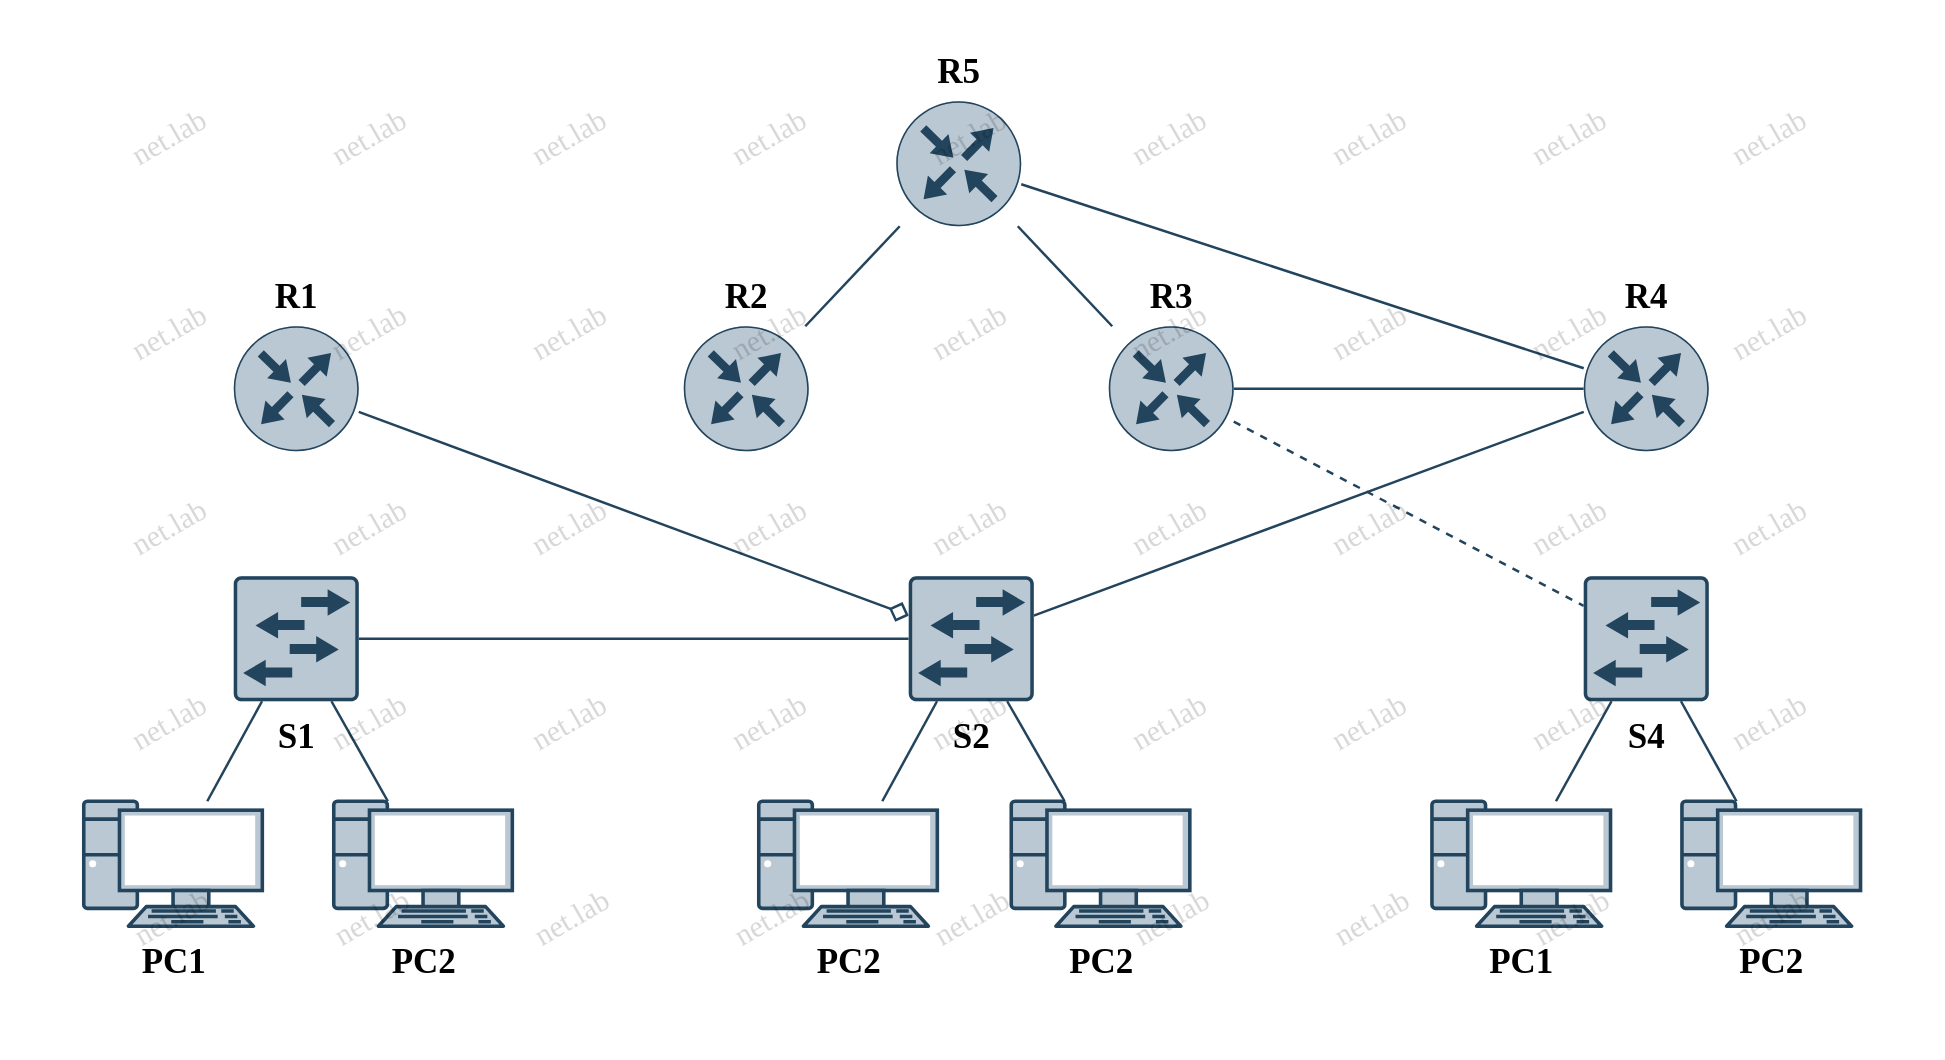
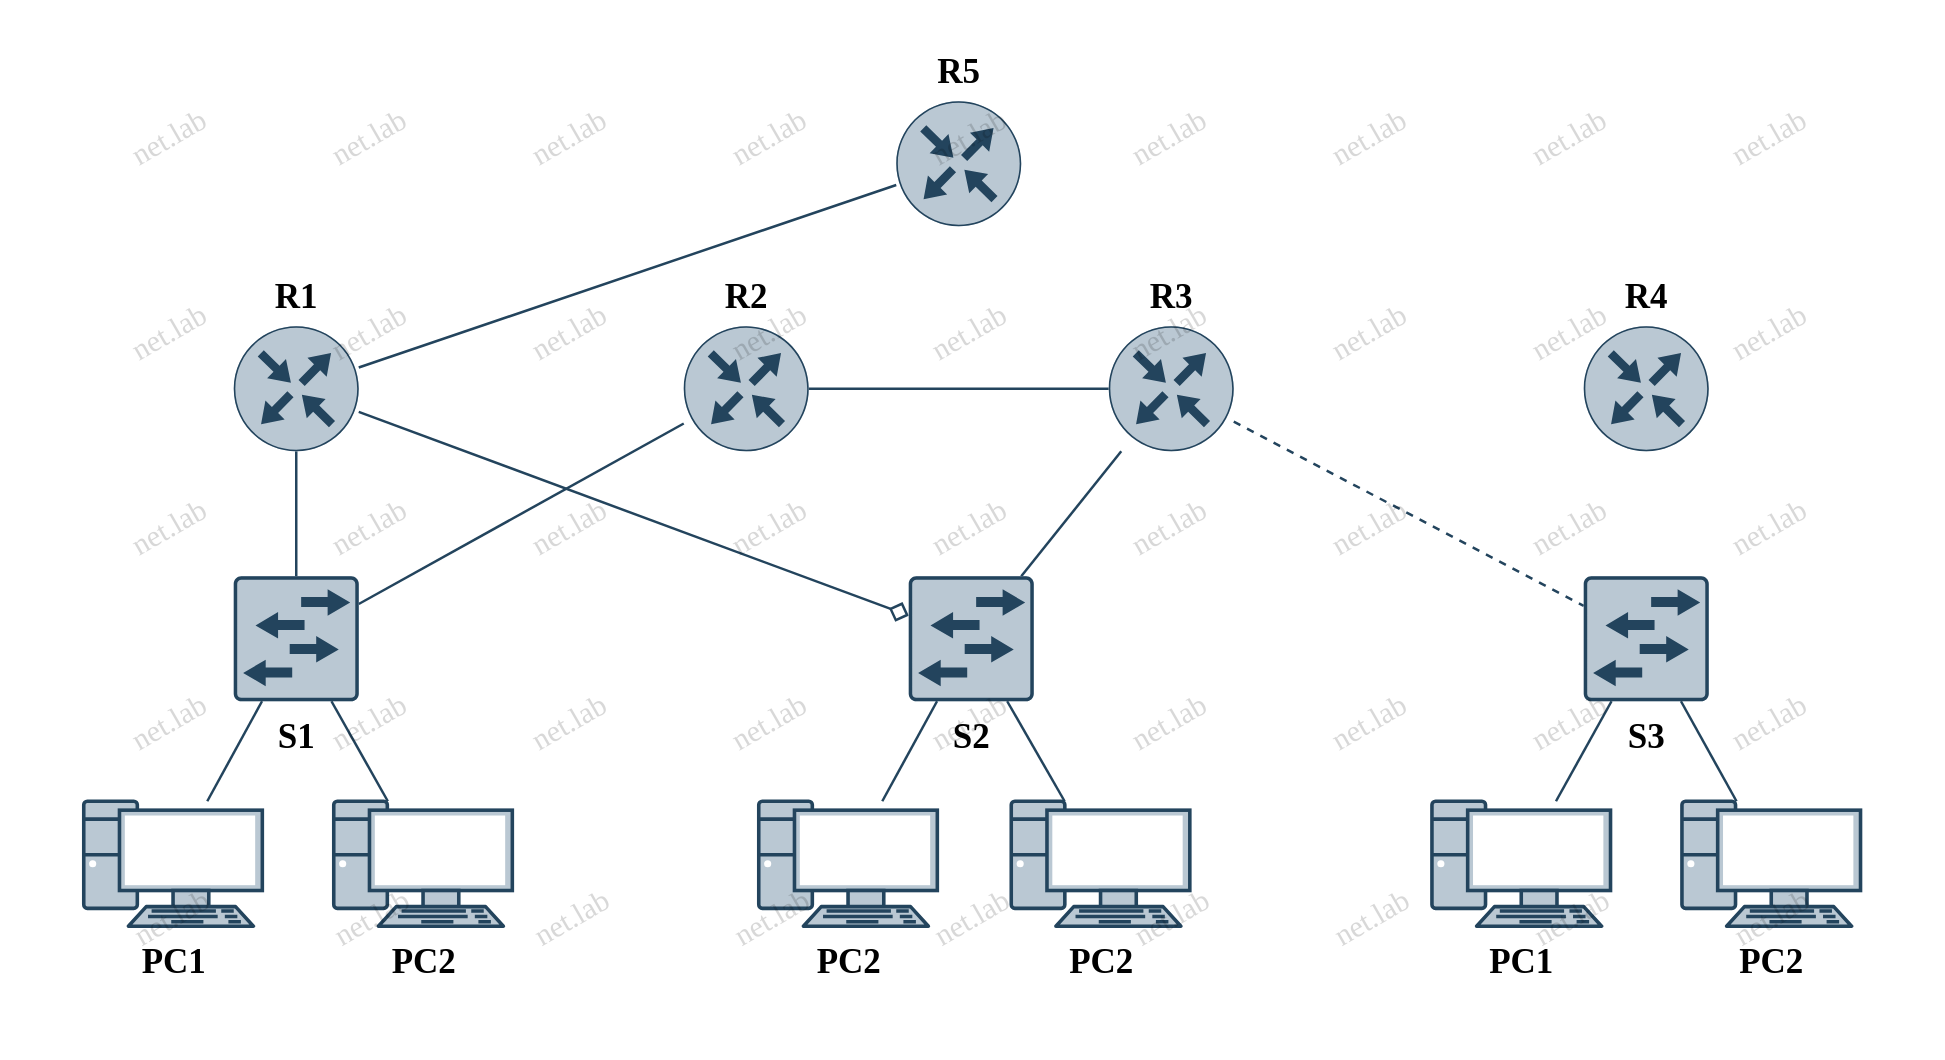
edge "R5" -- "R1": added
edge "R5" -- "R4": removed
edge "R5" -- "R2": now "R3" -- "R2"
edge "R5" -- "R3": removed
edge "R3" -- "R4": now "R3" -- "S2"
edge "R1" -- "S1": added
edge "R4" -- "S2": removed
edge "S1" -- "S2": now "S1" -- "R2"
node "S4": label "S4" -> "S3"
